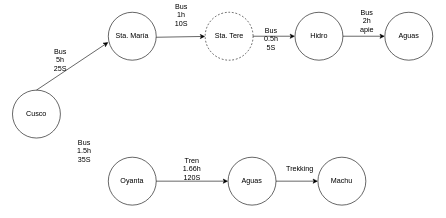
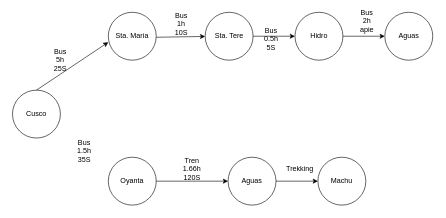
node "Bus 1h 10S": moved (181, 15) -> (181, 24)
node "Sta. Tere": style dashed -> solid
